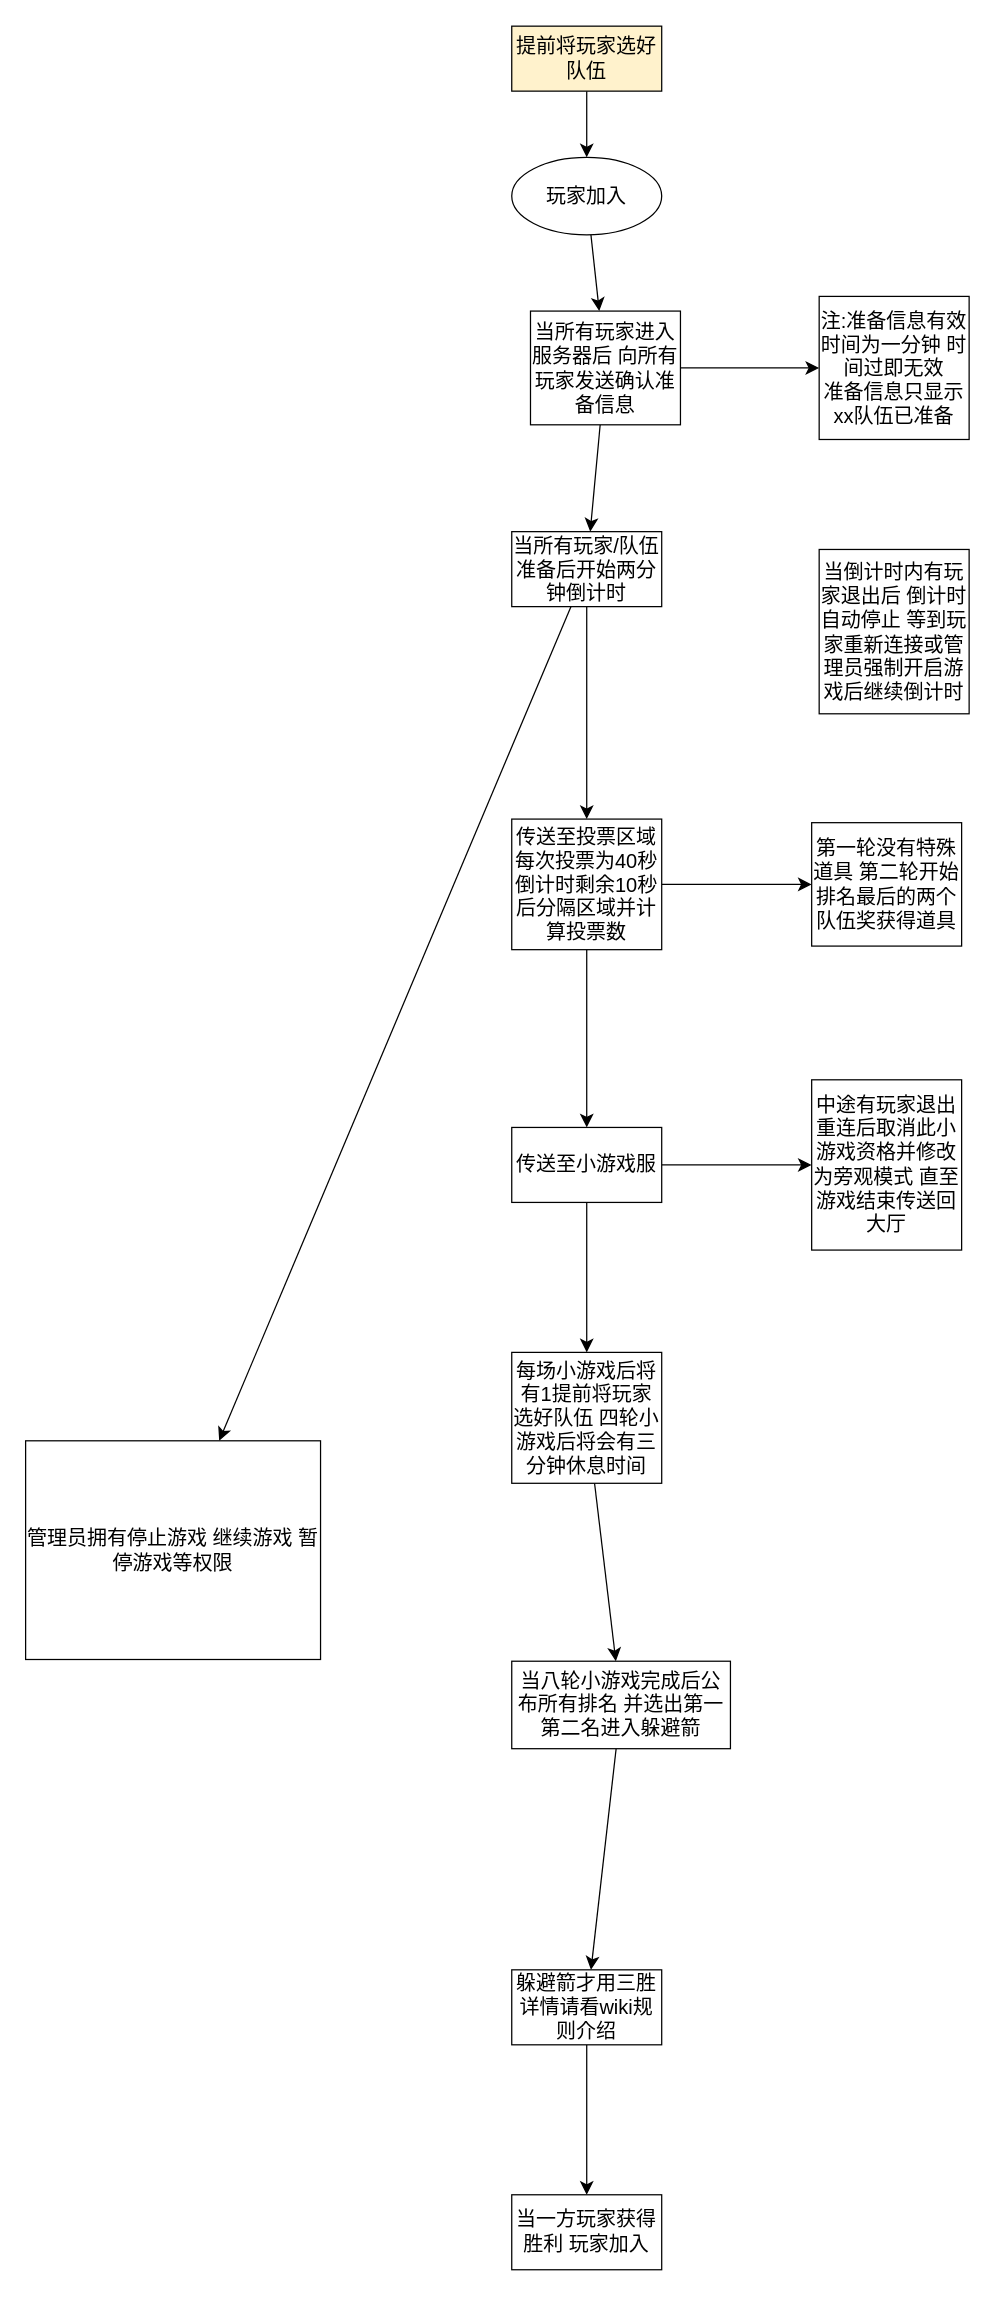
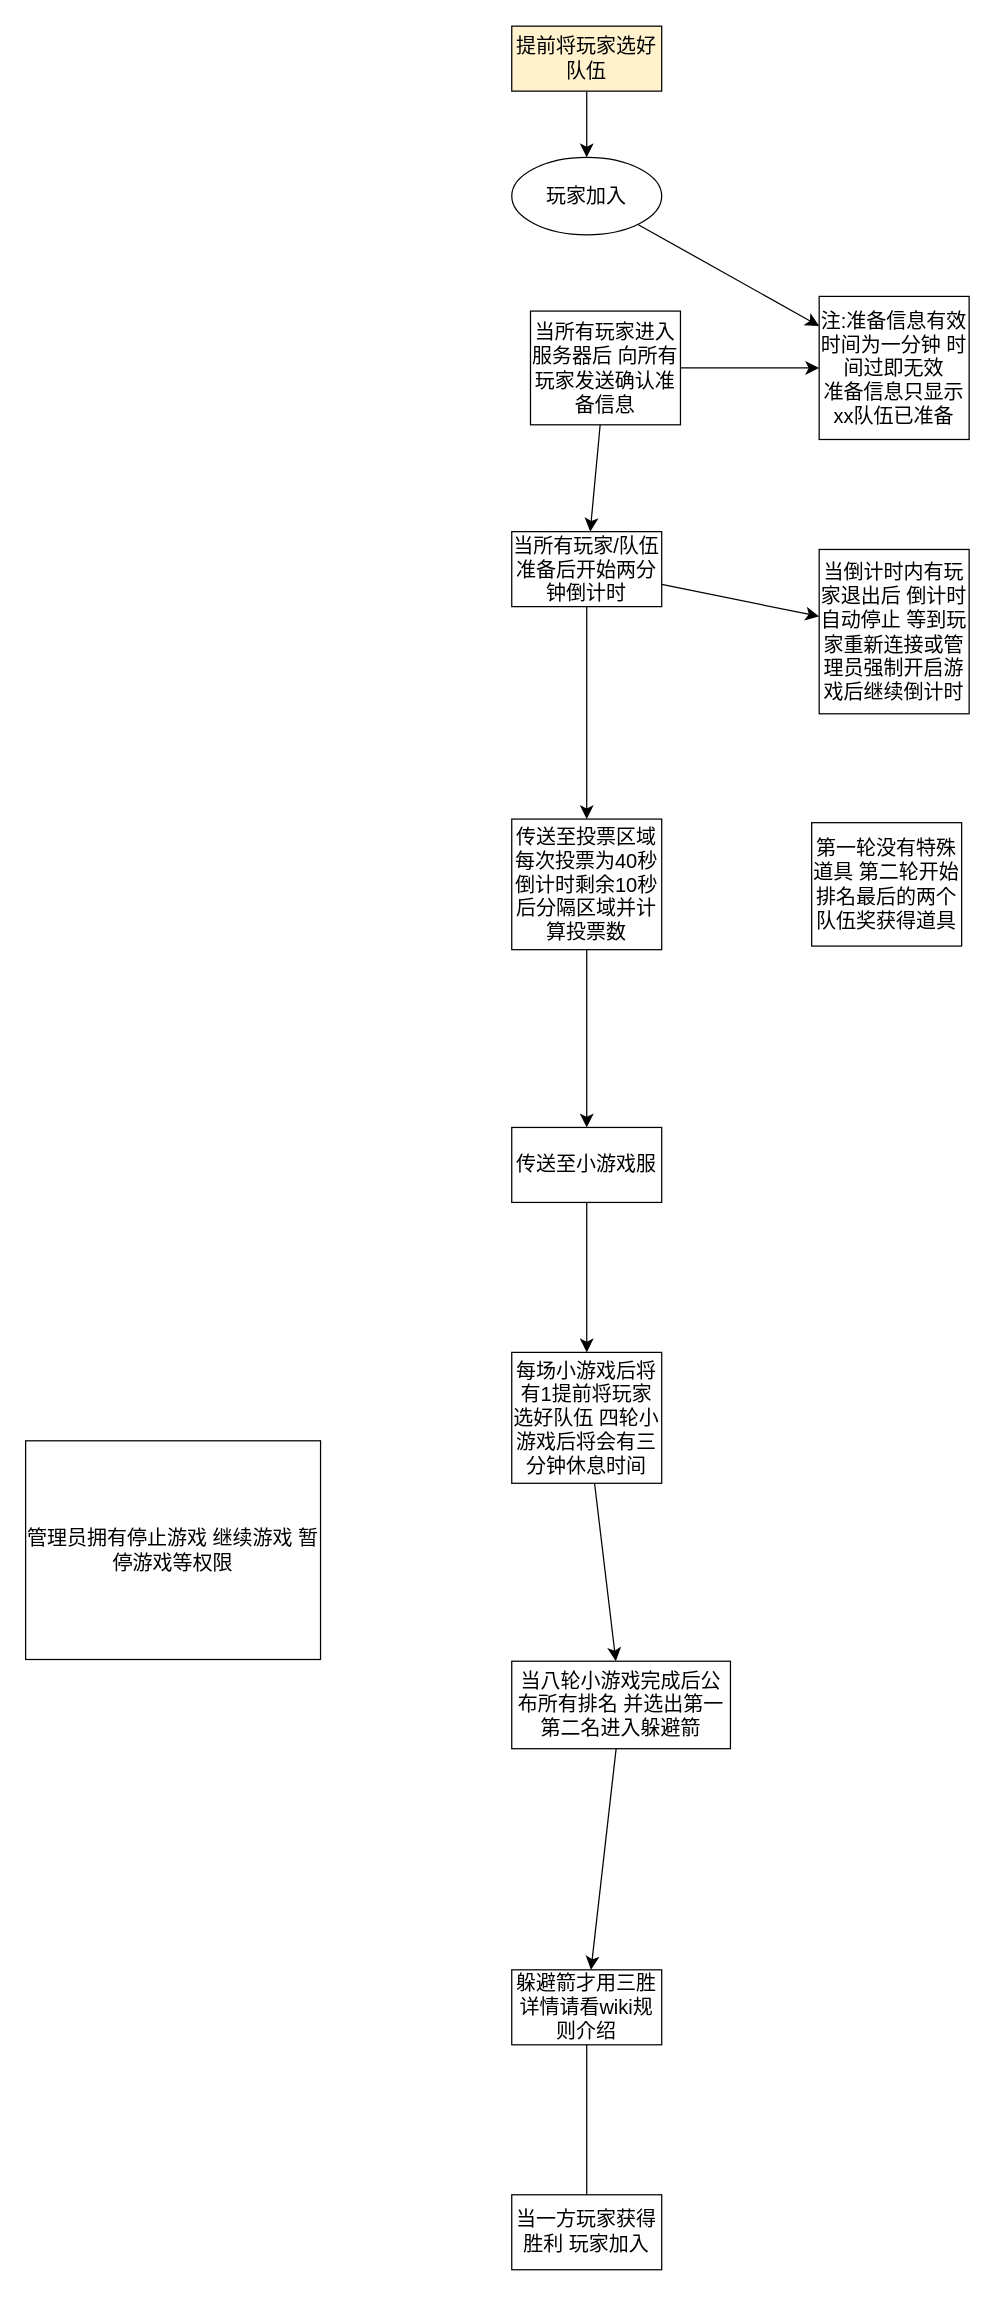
edge "玩家加入" -> "当所有玩家进入服务器后 向所有玩家发送确认准备信息": now "玩家加入" -> "注:准备信息有效时间为一分钟 时间过即无效 准备信息只显示xx队伍已准备"
edge "传送至投票区域 每次投票为40秒 倒计时剩余10秒后分隔区域并计算投票数" -> "第一轮没有特殊道具 第二轮开始排名最后的两个队伍奖获得道具": removed
edge "当所有玩家/队伍准备后开始两分钟倒计时" -> "管理员拥有停止游戏 继续游戏 暂停游戏等权限": now "当所有玩家/队伍准备后开始两分钟倒计时" -> "当倒计时内有玩家退出后 倒计时自动停止 等到玩家重新连接或管理员强制开启游戏后继续倒计时"
edge "传送至小游戏服" -> "中途有玩家退出重连后取消此小游戏资格并修改为旁观模式 直至游戏结束传送回大厅": removed
node "中途有玩家退出重连后取消此小游戏资格并修改为旁观模式 直至游戏结束传送回大厅": removed
edge "躲避箭才用三胜 详情请看wiki规则介绍" -> "当一方玩家获得胜利 玩家加入": arrowhead classic -> none
